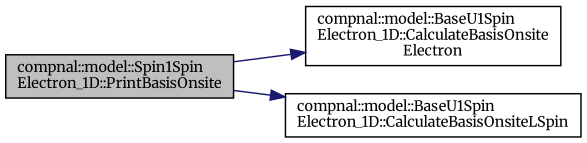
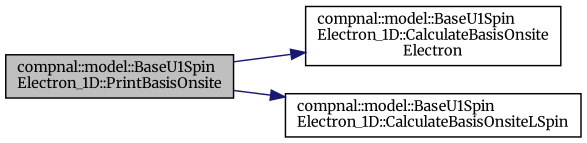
node "compnal::model::Spin1Spin Electron_1D::PrintBasisOnsite": label "compnal::model::Spin1Spin Electron_1D::PrintBasisOnsite" -> "compnal::model::BaseU1Spin Electron_1D::PrintBasisOnsite"
